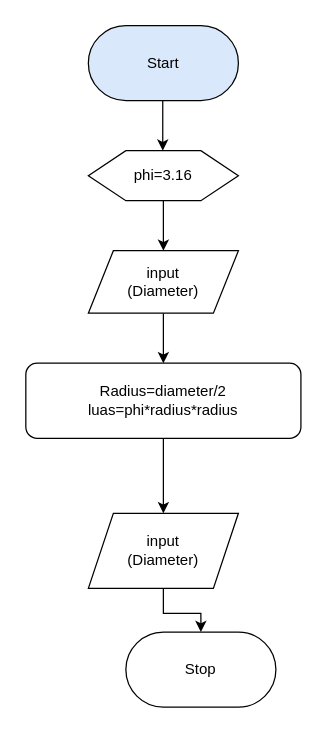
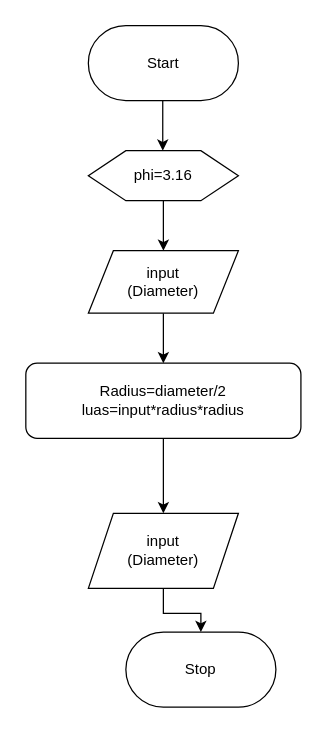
node "Start": fillcolor #dae8fc -> #ffffff
node "Radius=diameter/2 luas=phi*radius*radius": label "Radius=diameter/2 luas=phi*radius*radius" -> "Radius=diameter/2 luas=input*radius*radius"
